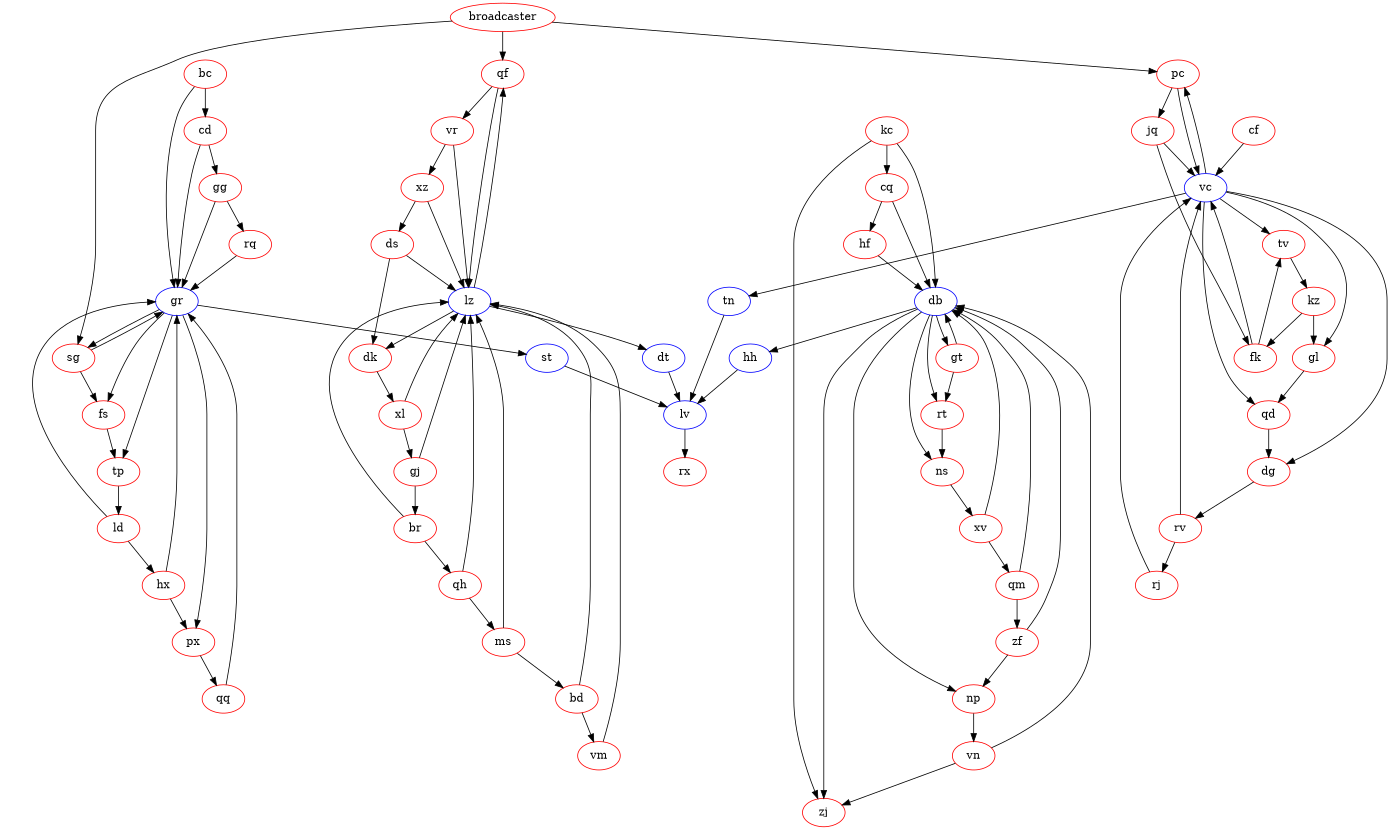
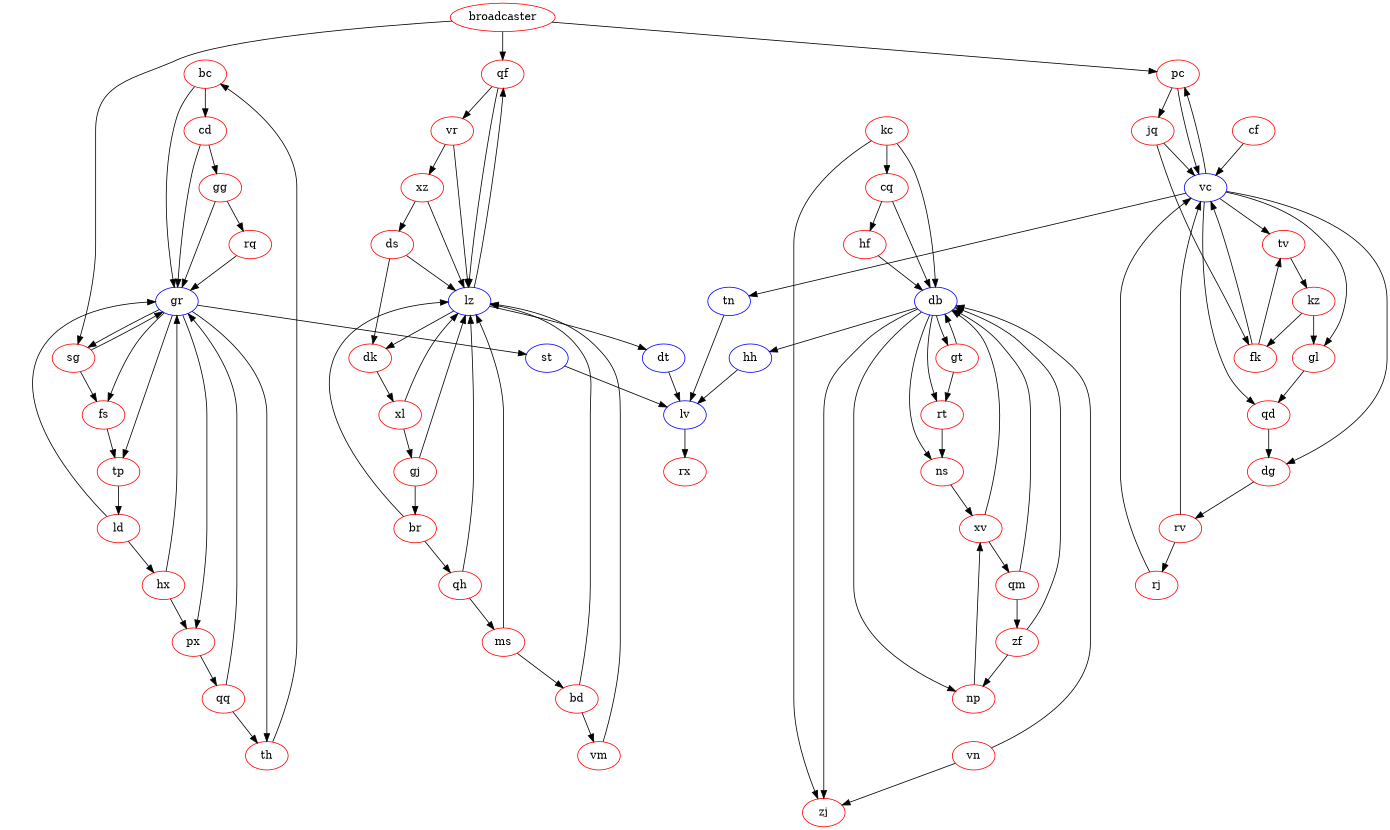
edge "np" -> "vn": now "np" -> "xv"
node "th": added
